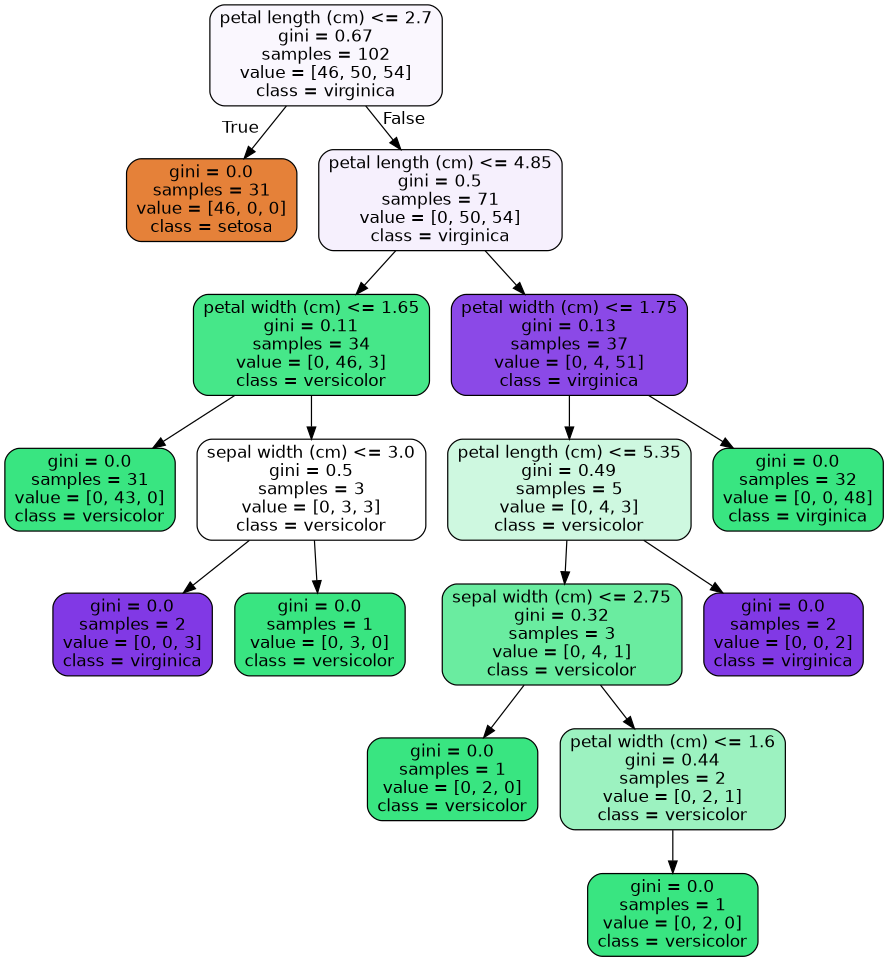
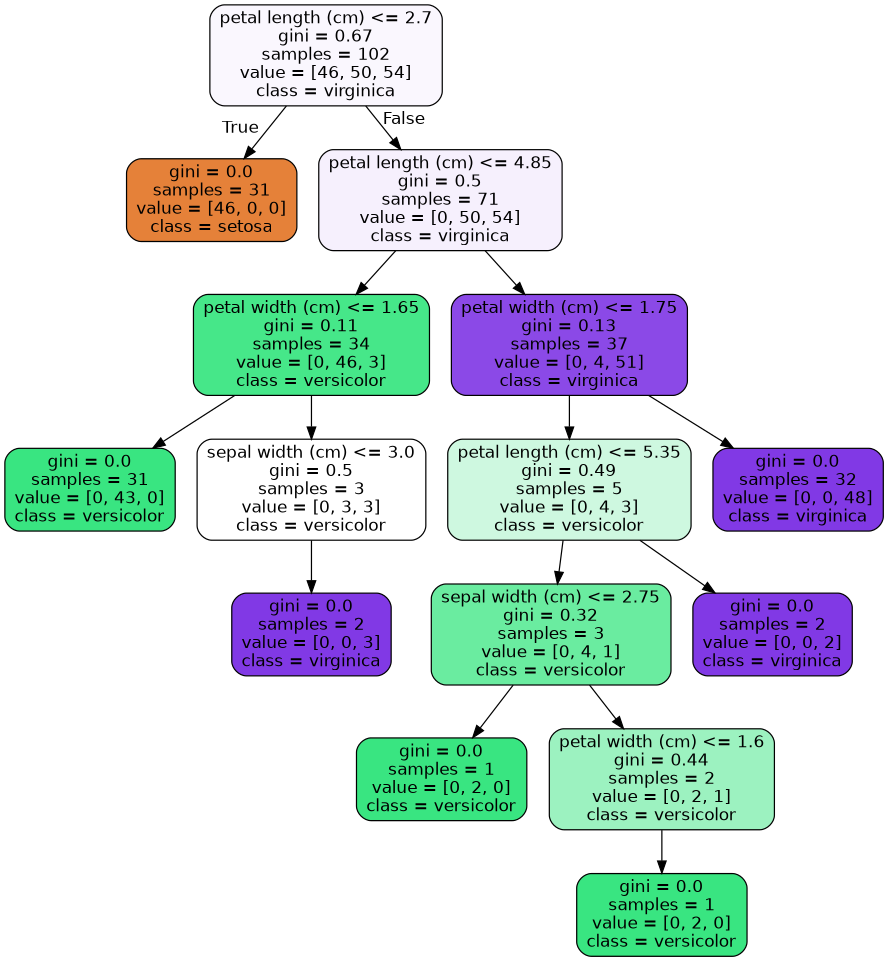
node "gini = 0.0 samples = 32 value = [0, 0, 48] class = virginica": fillcolor #39e581 -> #8139e5
node "gini = 0.0 samples = 1 value = [0, 3, 0] class = versicolor": removed
